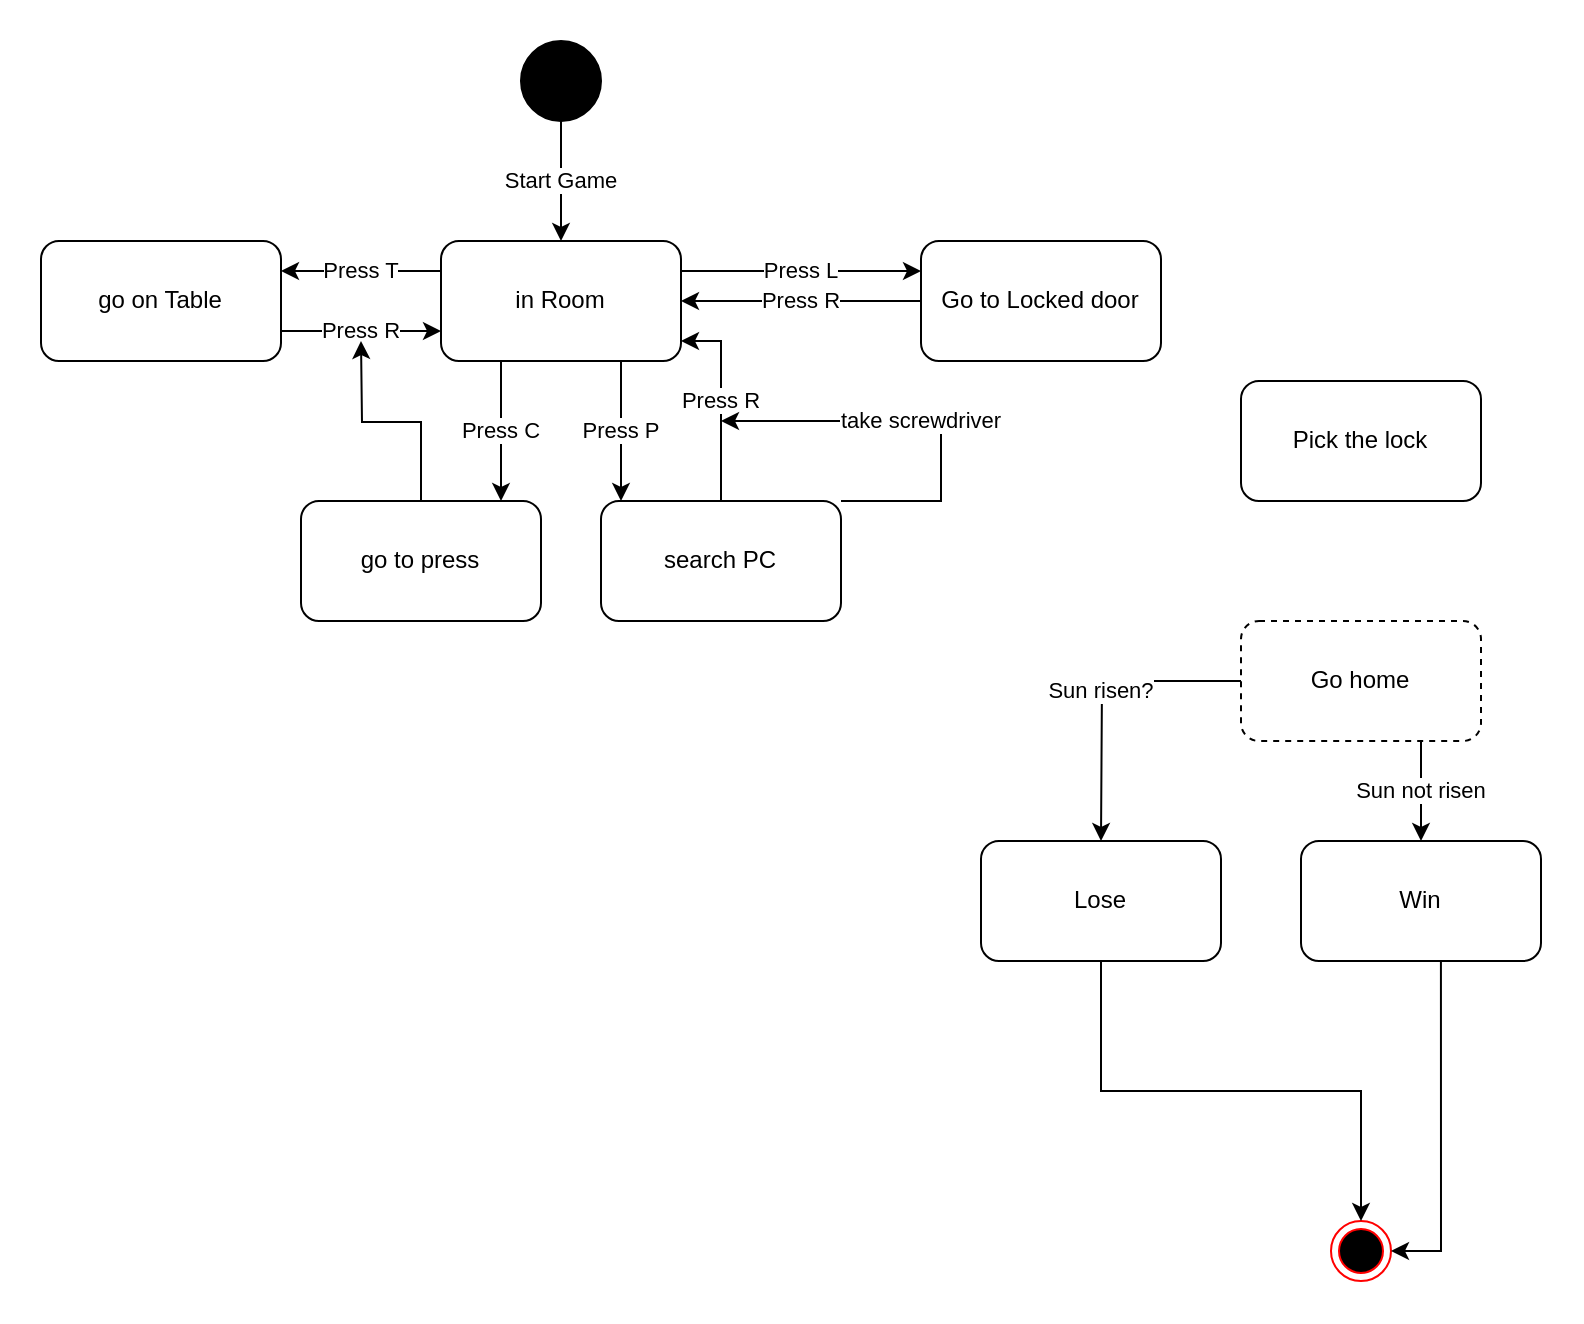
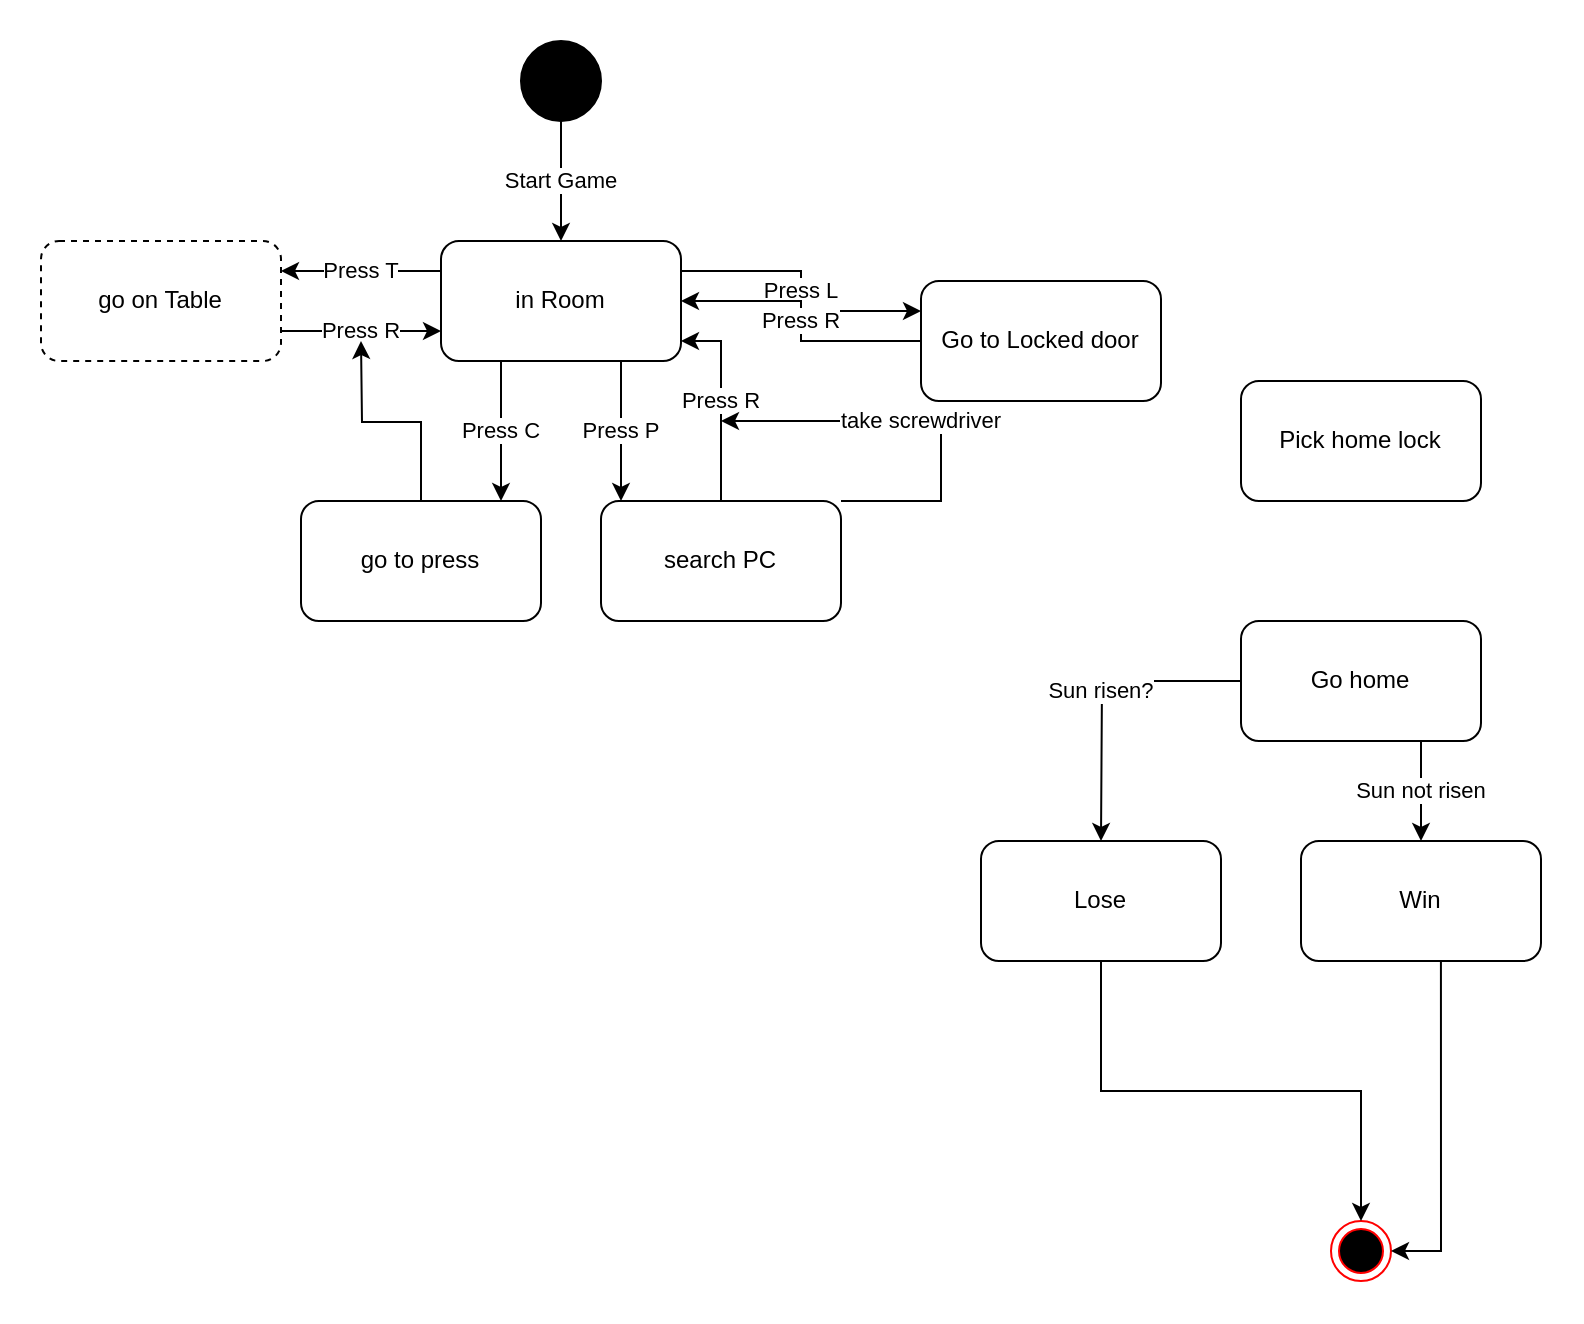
node "go on Table": style solid -> dashed
node "Go to Locked door": moved (1041, 301) -> (1041, 341)
node "Pick the lock": label "Pick the lock" -> "Pick home lock"
node "Go home": style dashed -> solid
